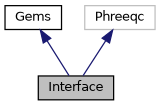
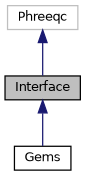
edge "Interface" -> "Gems": reversed
